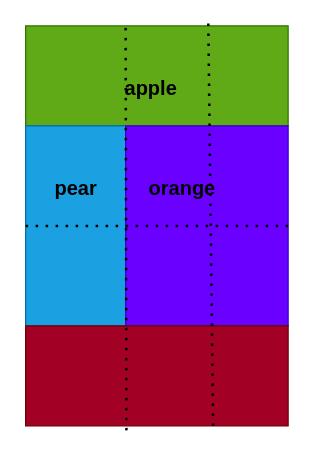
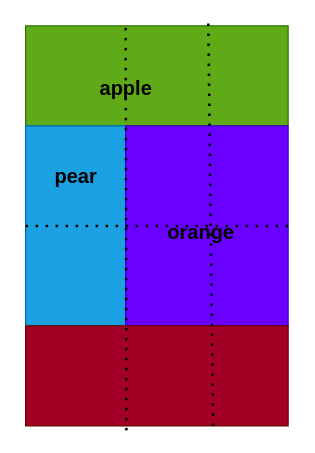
node "apple": moved (151, 88) -> (126, 88)
node "pear": moved (76, 188) -> (76, 176)
node "orange": moved (182, 188) -> (201, 232)
